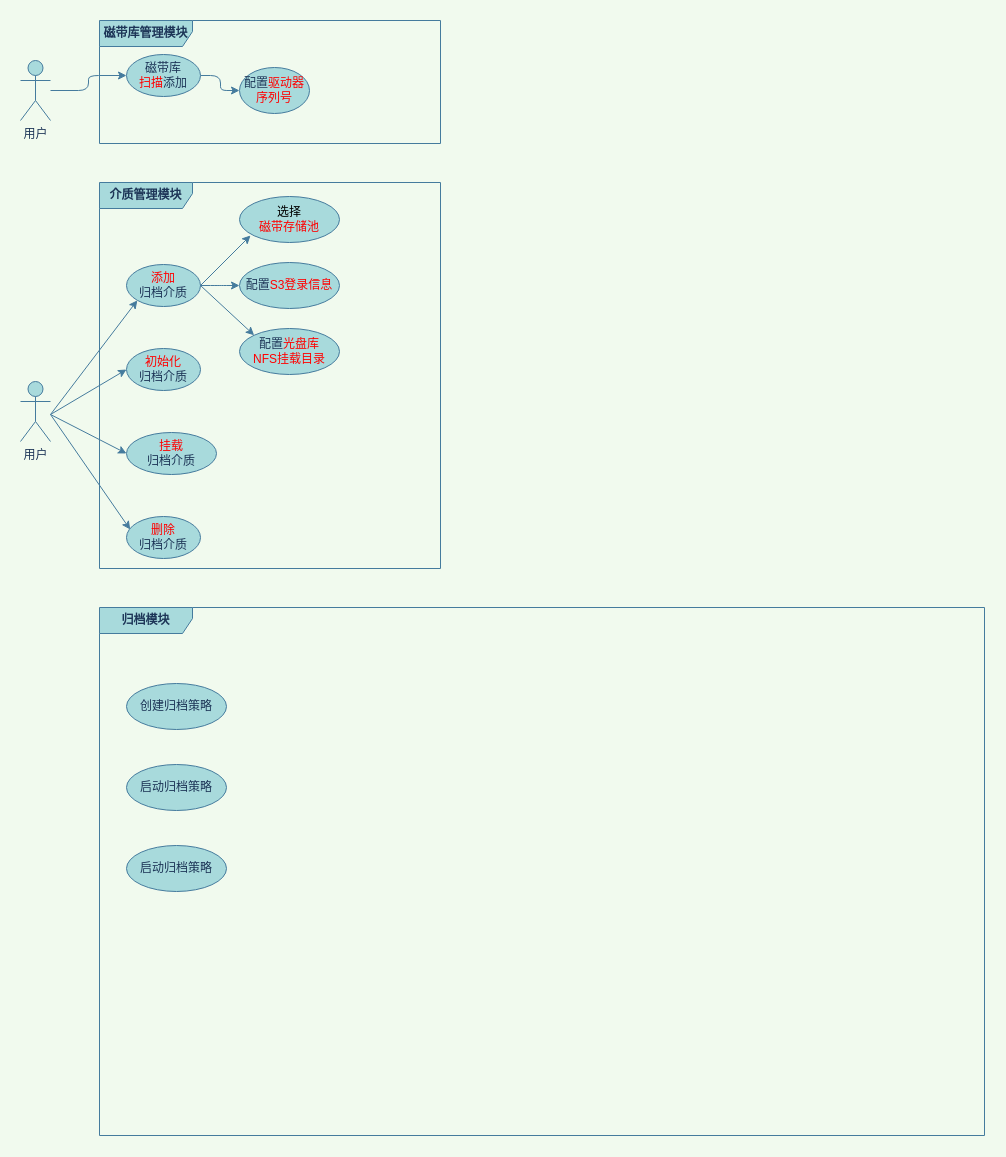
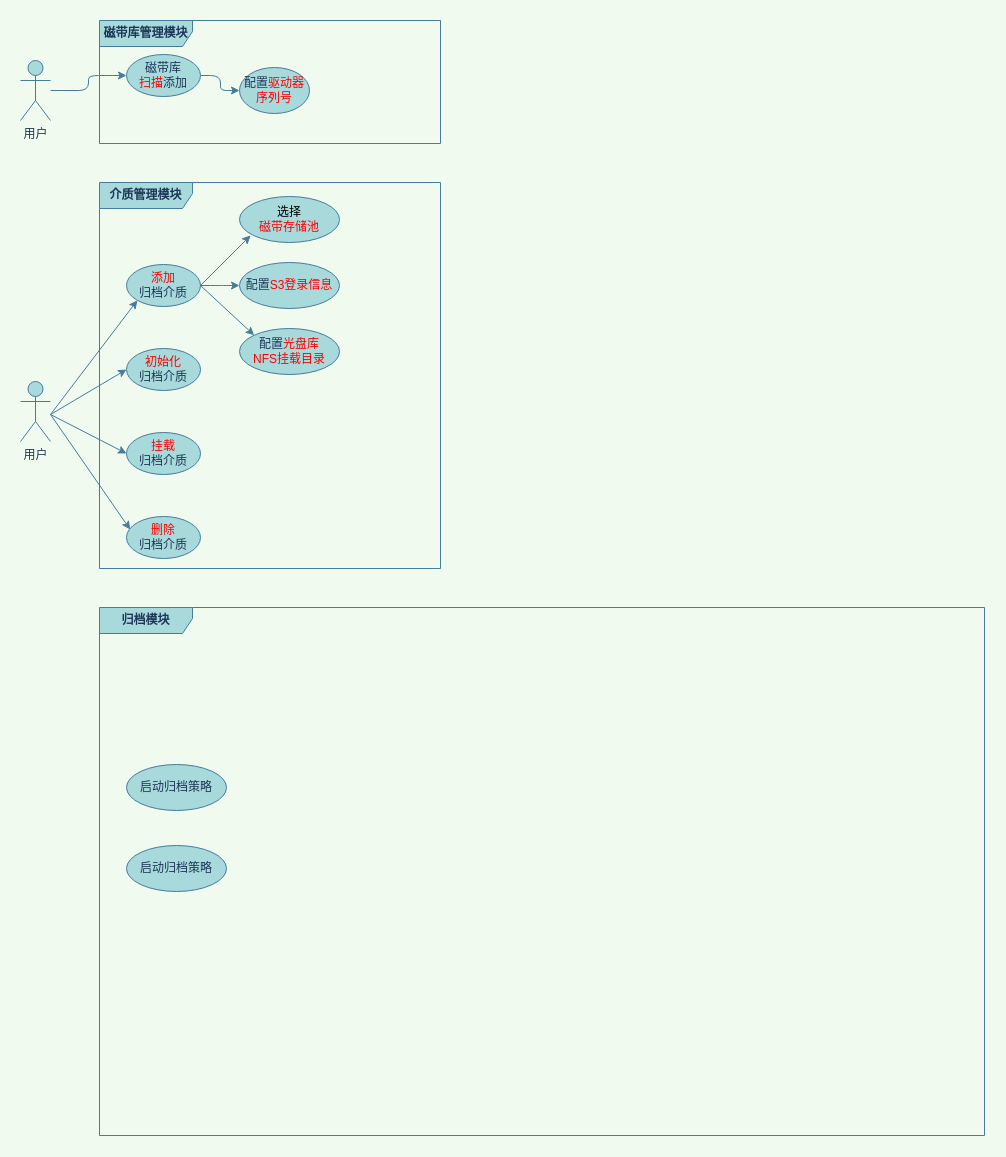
node "挂载 归档介质": size 90x42 -> 74x42
node "创建归档策略": removed
